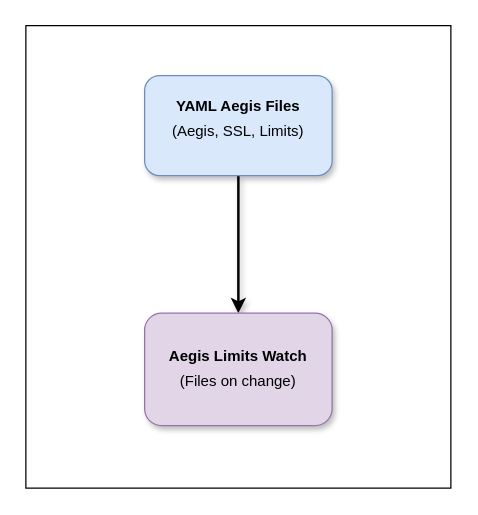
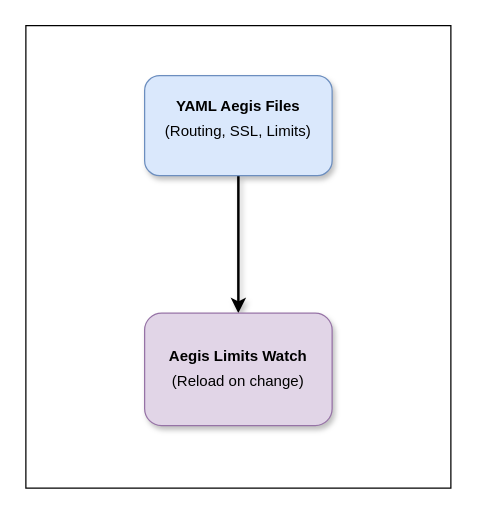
node "(Aegis, SSL, Limits)": label "(Aegis, SSL, Limits)" -> "(Routing, SSL, Limits)"
node "(Files on change)": label "(Files on change)" -> "(Reload on change)"
